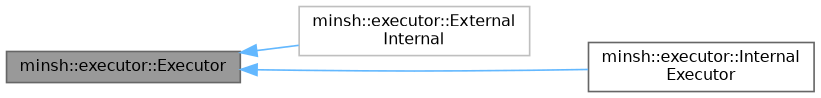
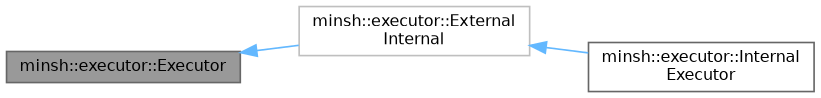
edge "minsh::executor::Internal Executor" -> "minsh::executor::Executor": now "minsh::executor::Internal Executor" -> "minsh::executor::External Internal"
